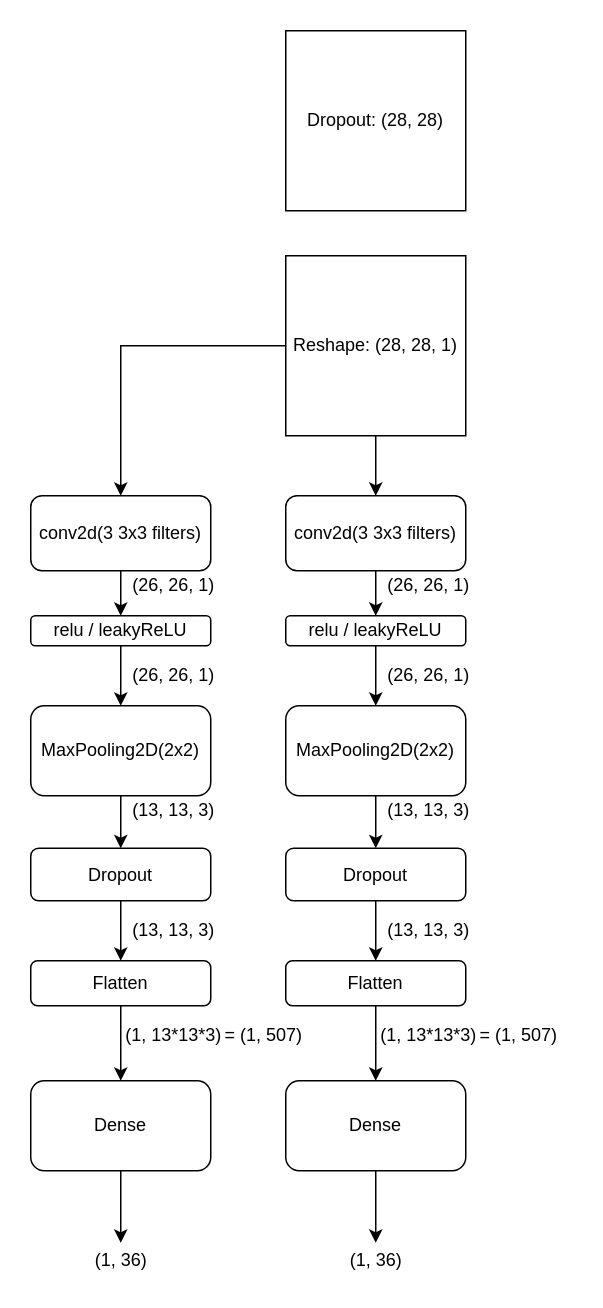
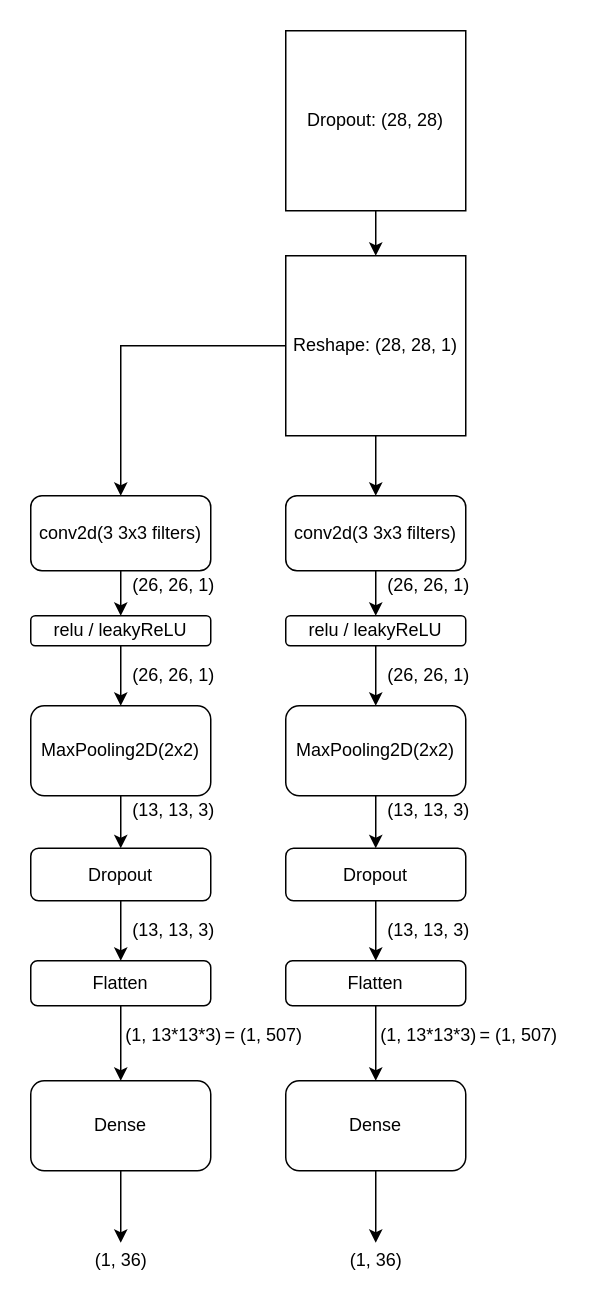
edge "Dropout: (28, 28)" -> "Reshape: (28, 28, 1)": added
